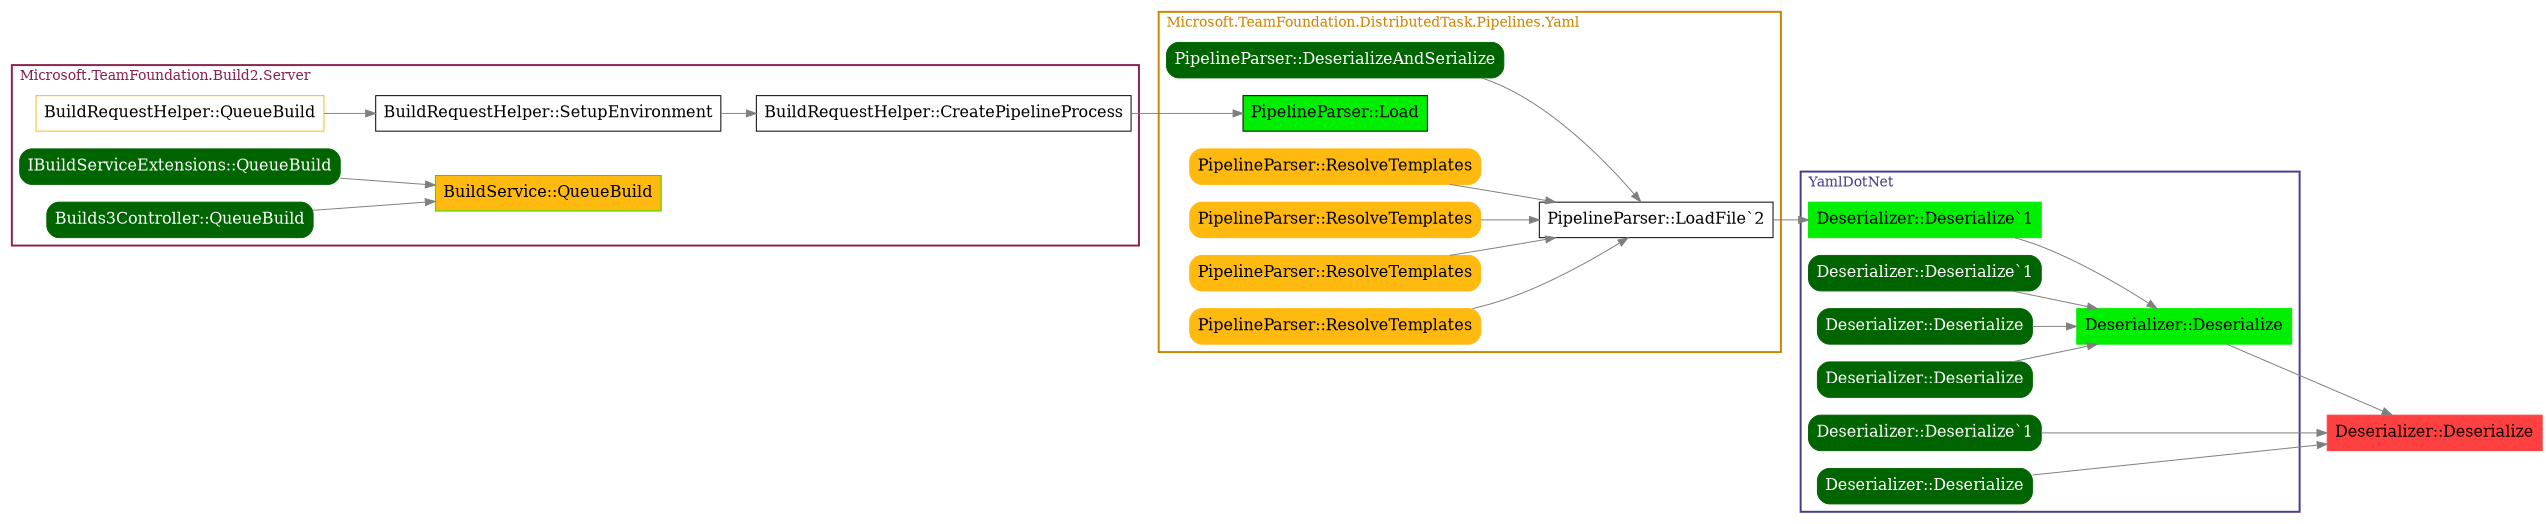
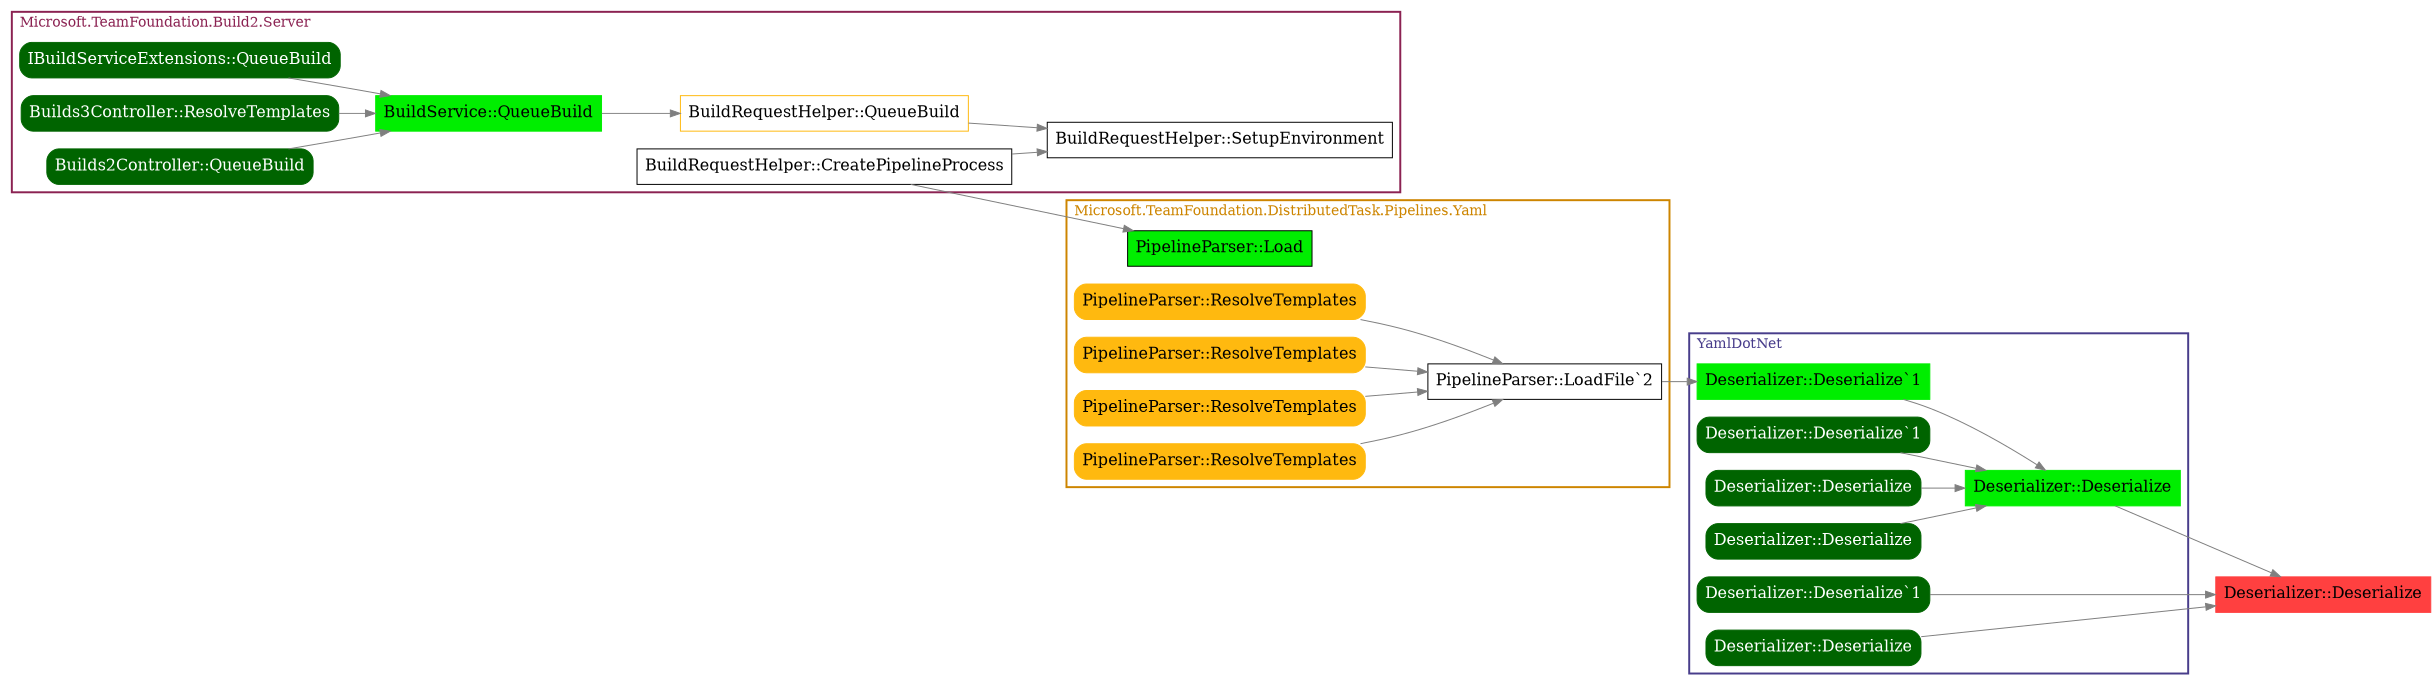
node "PipelineParser::DeserializeAndSerialize": removed
edge "BuildService::QueueBuild" -> "BuildRequestHelper::QueueBuild": added
edge "BuildRequestHelper::SetupEnvironment" -> "BuildRequestHelper::CreatePipelineProcess": reversed
node "Builds2Controller::QueueBuild": added
node "BuildService::QueueBuild": fillcolor darkgoldenrod1 -> green2
node "Builds3Controller::QueueBuild": label "Builds3Controller::QueueBuild" -> "Builds3Controller::ResolveTemplates"
